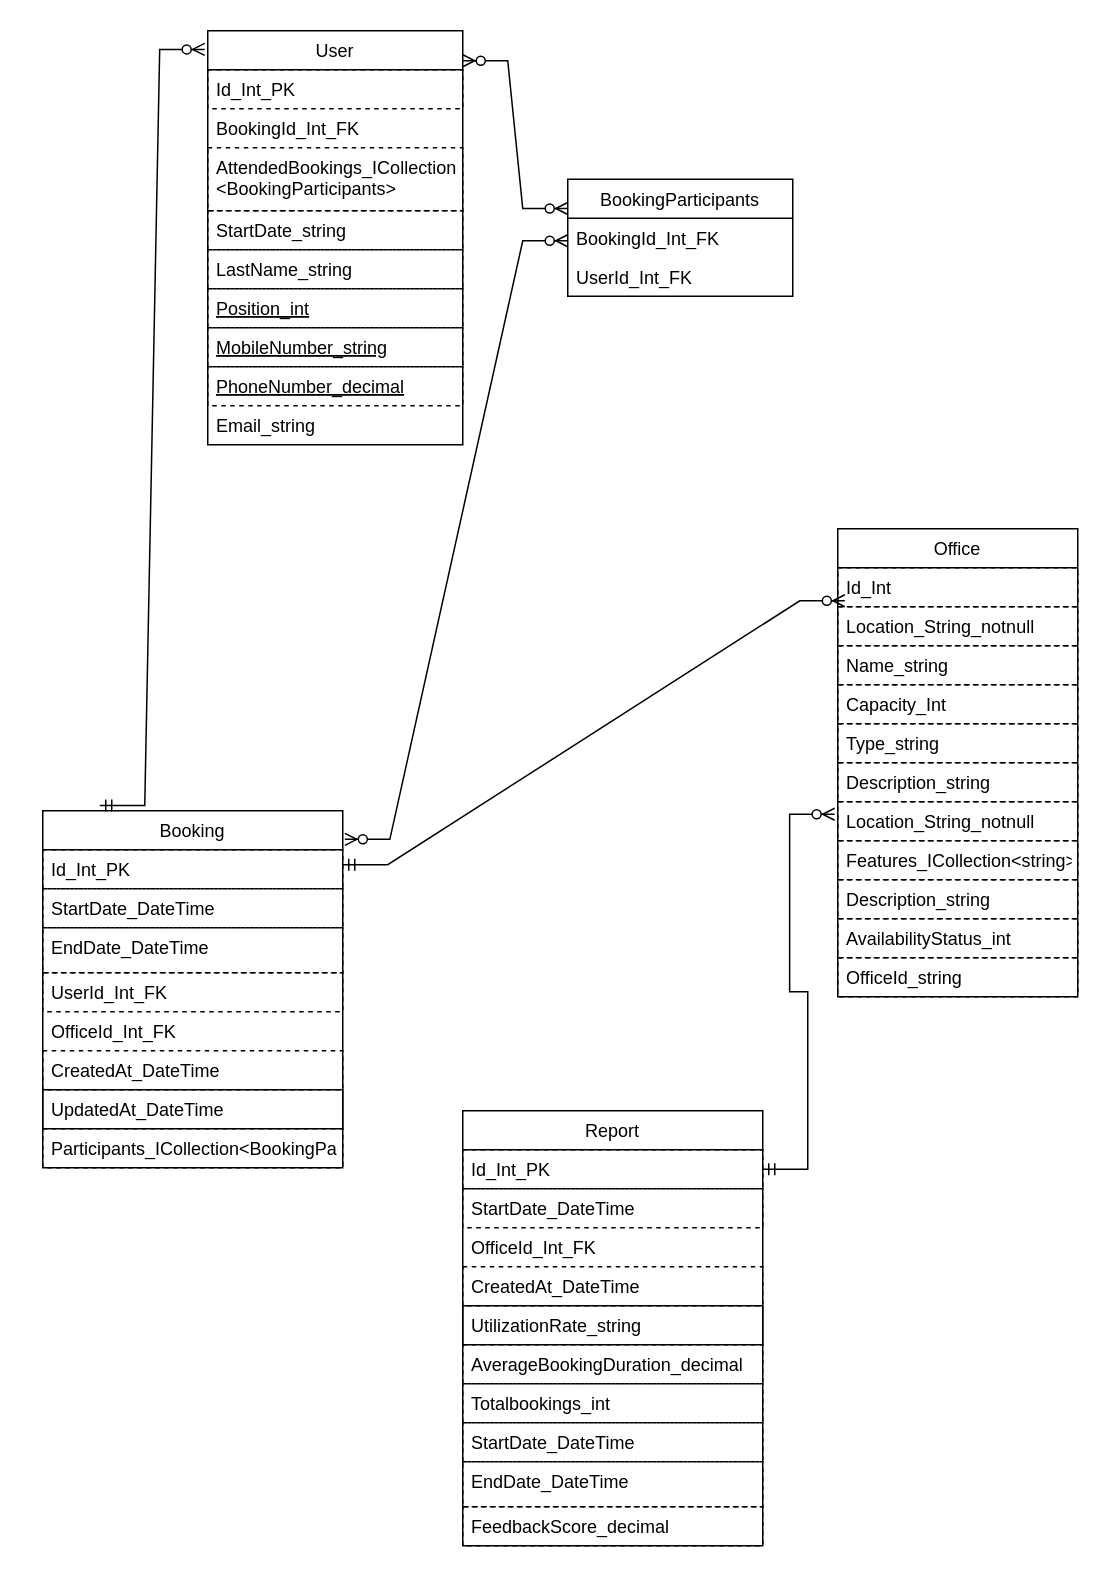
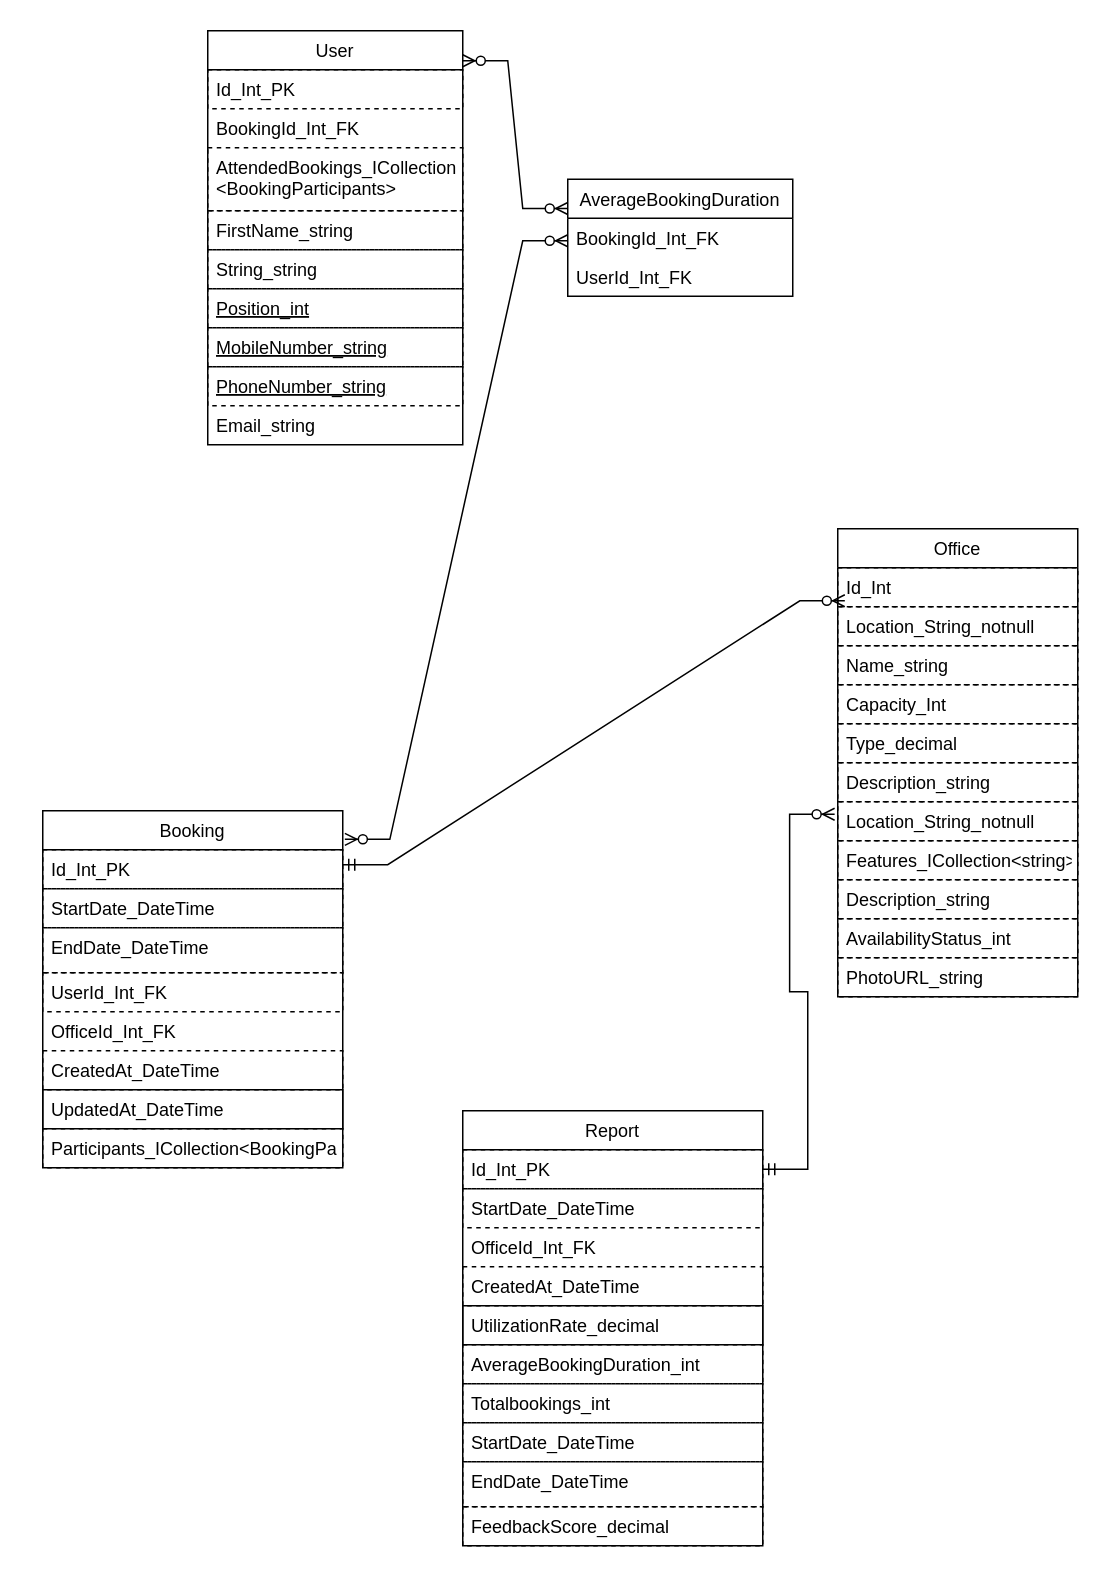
node "BookingParticipants": label "BookingParticipants" -> "AverageBookingDuration"
node "StartDate_string": label "StartDate_string" -> "FirstName_string"
node "LastName_string": label "LastName_string" -> "String_string"
node "PhoneNumber_decimal": label "PhoneNumber_decimal" -> "PhoneNumber_string"
edge "User" -- "Booking": removed
node "Type_string": label "Type_string" -> "Type_decimal"
node "OfficeId_string": label "OfficeId_string" -> "PhotoURL_string"
node "UtilizationRate_string": label "UtilizationRate_string" -> "UtilizationRate_decimal"
node "AverageBookingDuration_decimal": label "AverageBookingDuration_decimal" -> "AverageBookingDuration_int"
